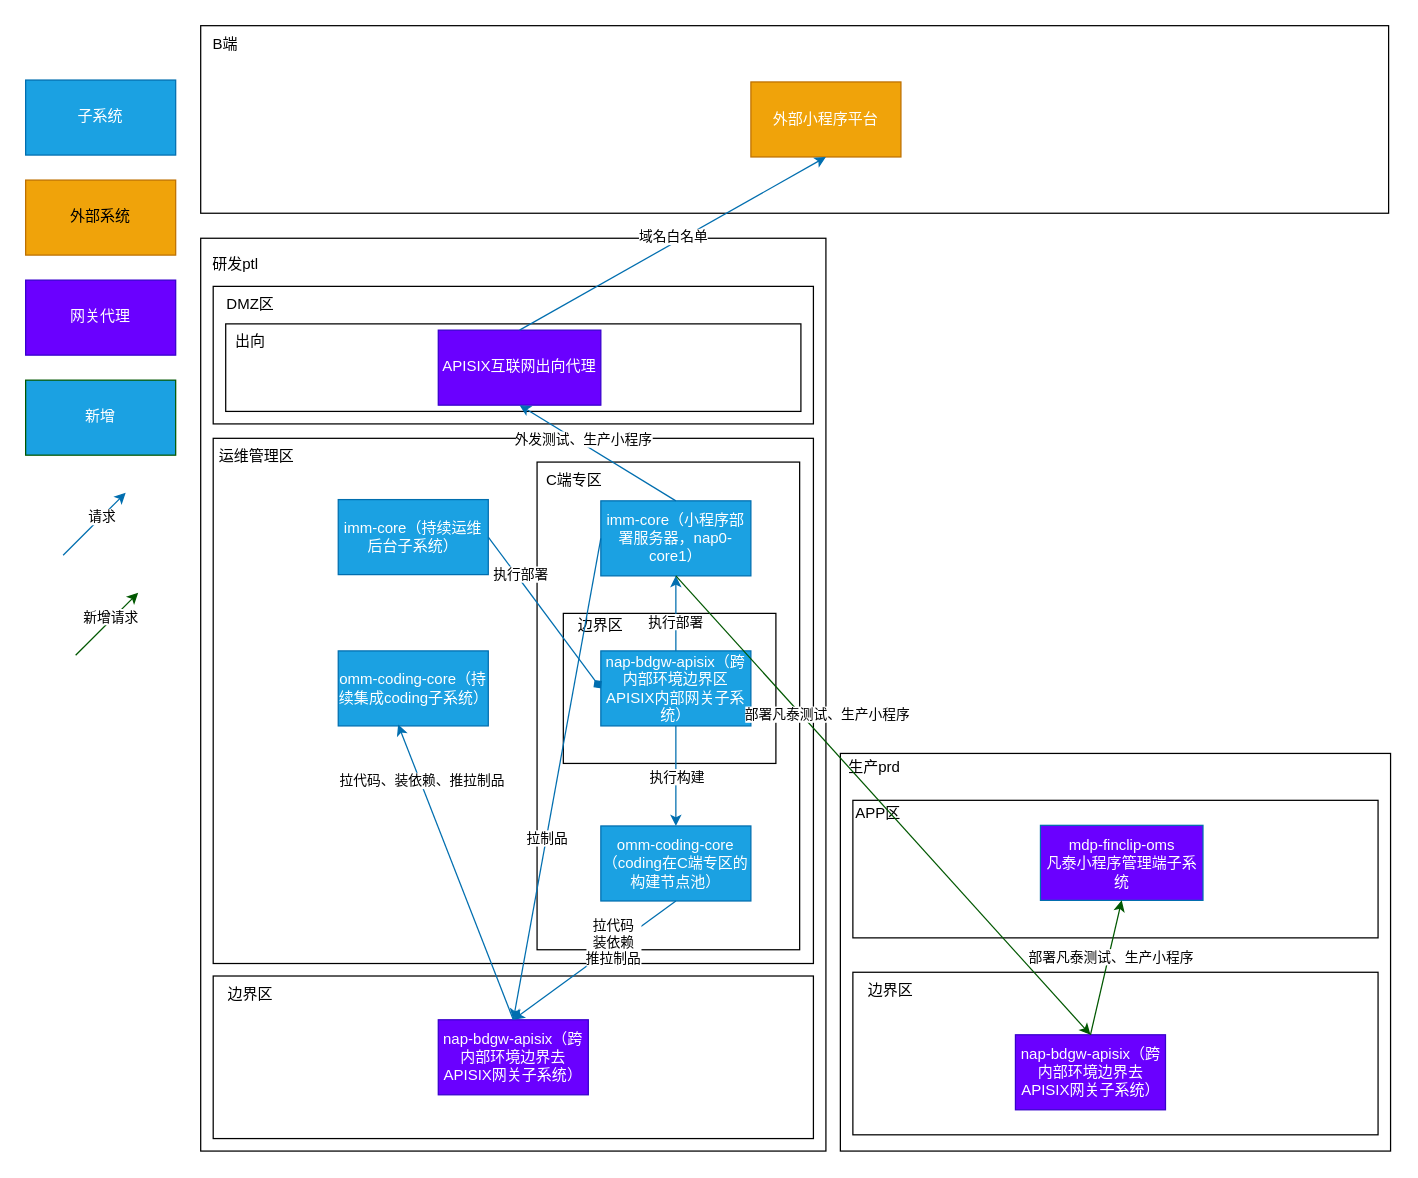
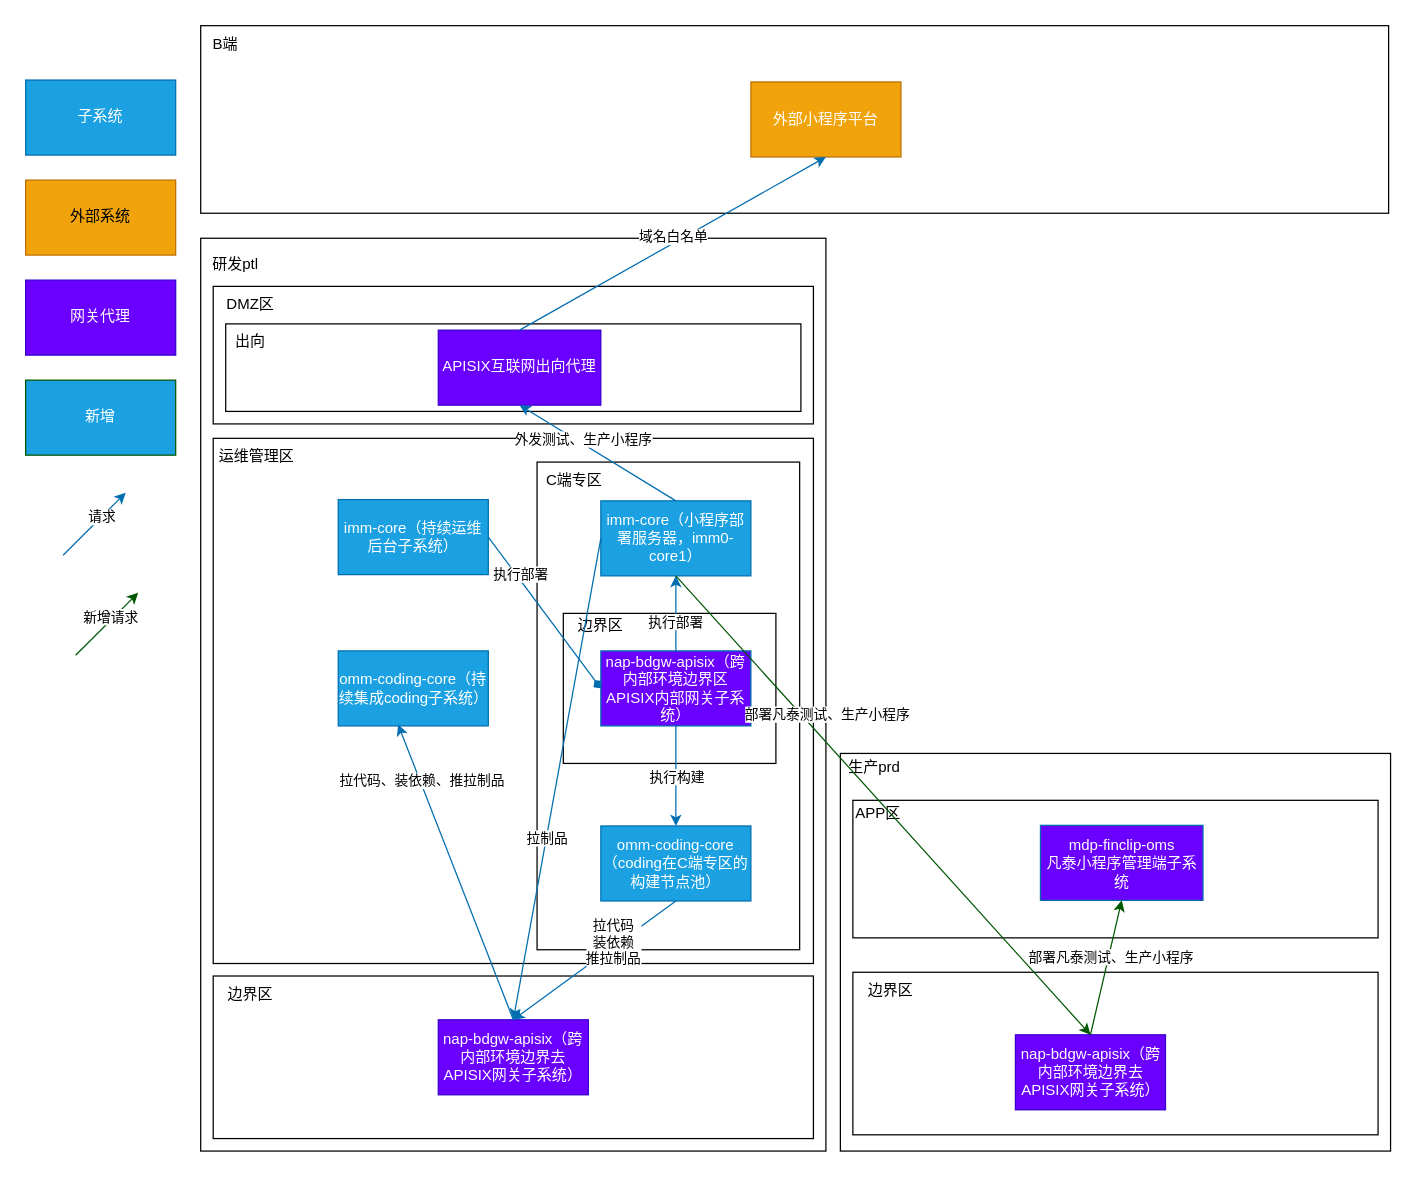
node "imm-core（小程序部署服务器，nap0-core1）": label "imm-core（小程序部署服务器，nap0-core1）" -> "imm-core（小程序部署服务器，imm0-core1）"
node "nap-bdgw-apisix（跨内部环境边界区APISIX内部网关子系统）": fillcolor #1ba1e2 -> #6a00ff
